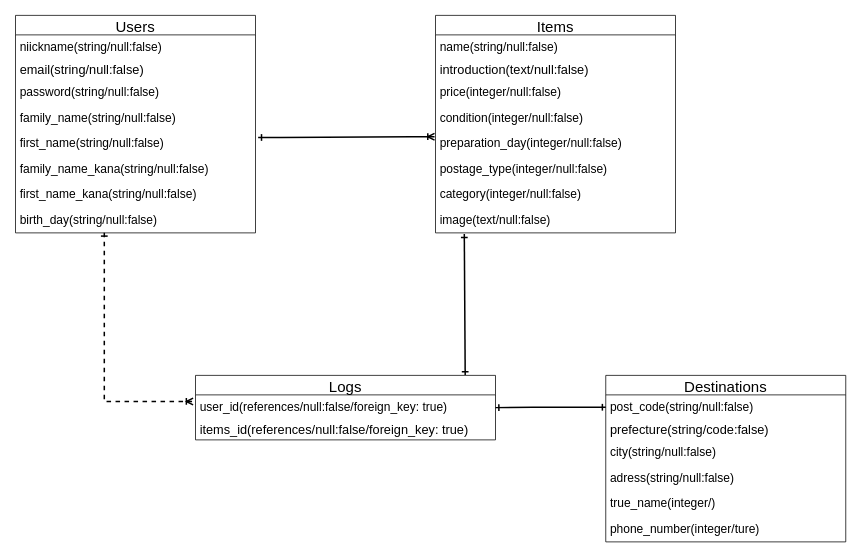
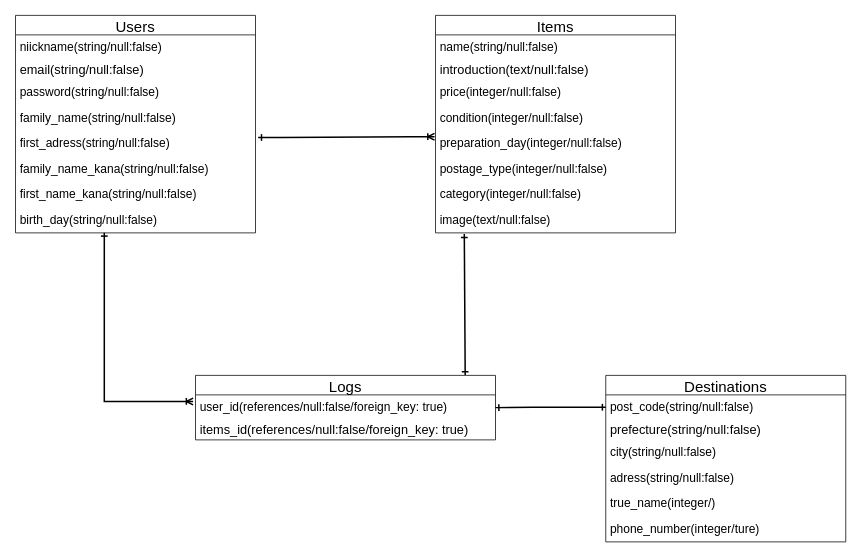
node "first_name(string/null:false)": label "first_name(string/null:false)" -> "first_adress(string/null:false)"
edge "birth_day(string/null:false)" -- "user_id(references/null:false/foreign_key: true)": style dashed -> solid
node "prefecture(string/code:false)": label "prefecture(string/code:false)" -> "prefecture(string/null:false)"
